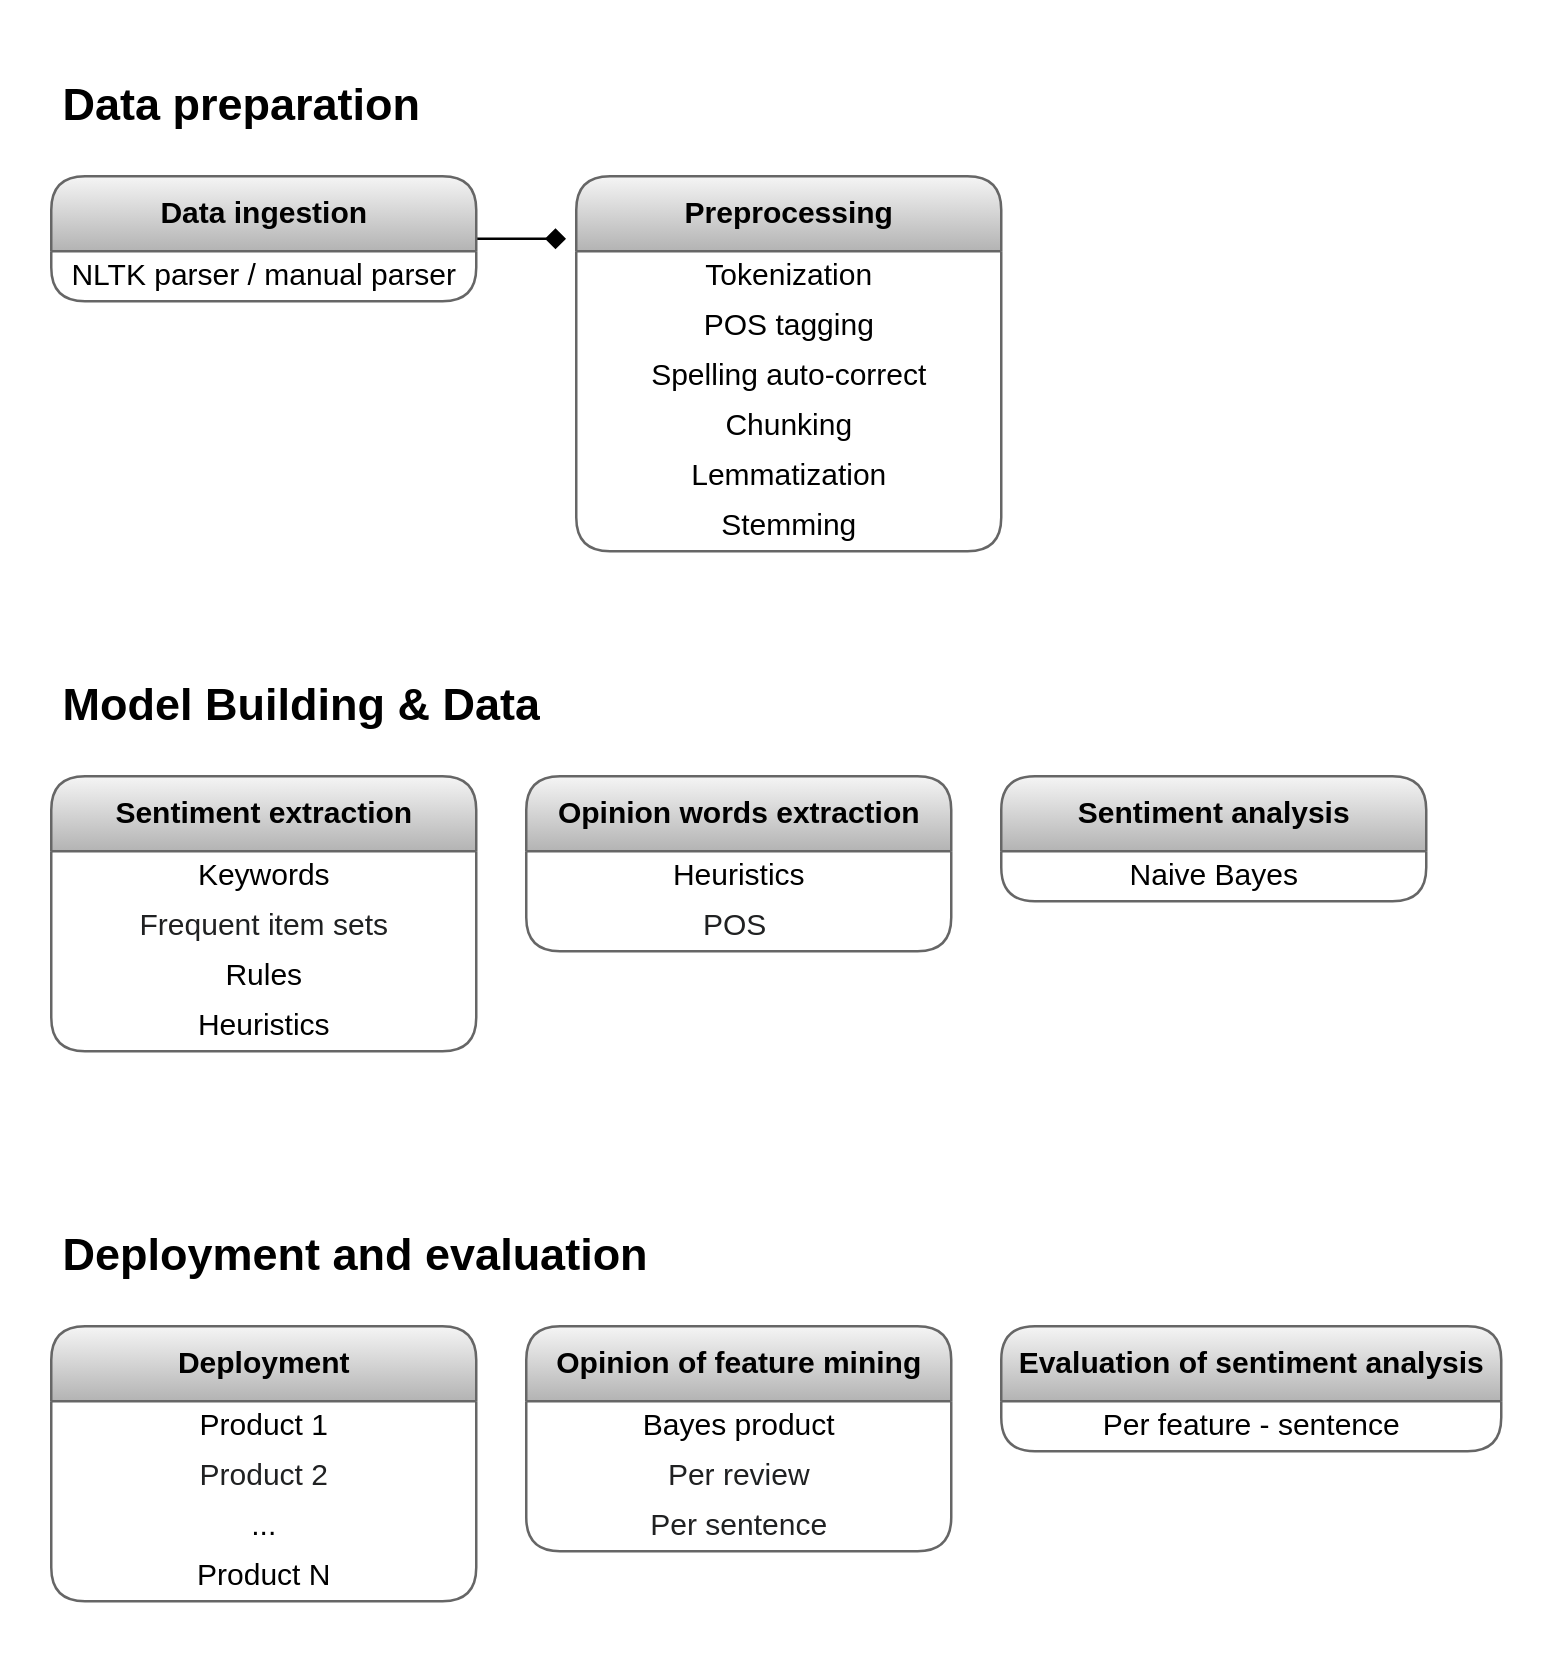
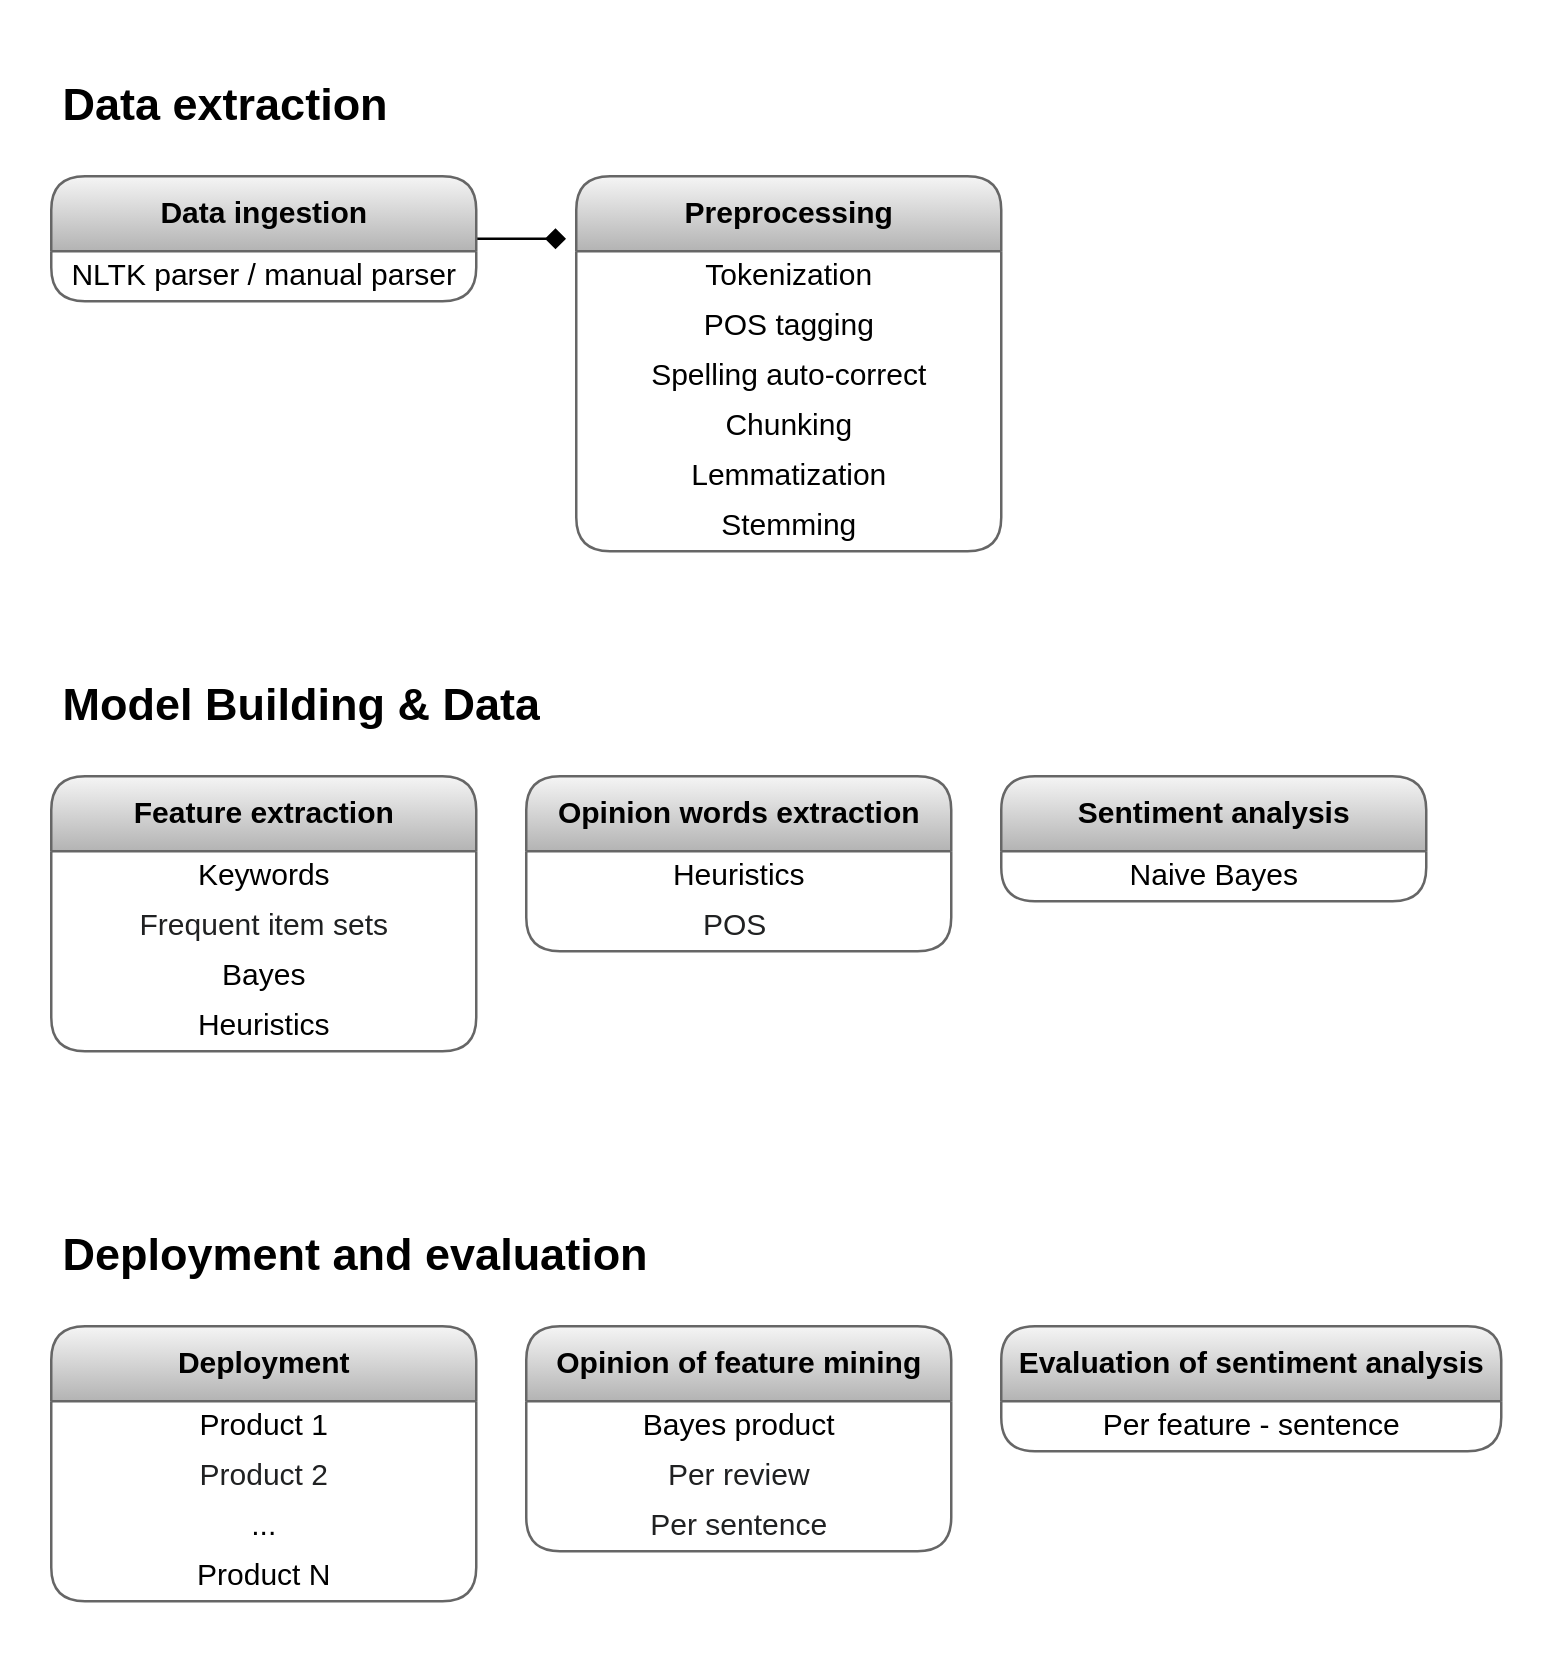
node "Data preparation": label "Data preparation" -> "Data extraction"
node "Sentiment extraction": label "Sentiment extraction" -> "Feature extraction"
node "Rules": label "Rules" -> "Bayes"
